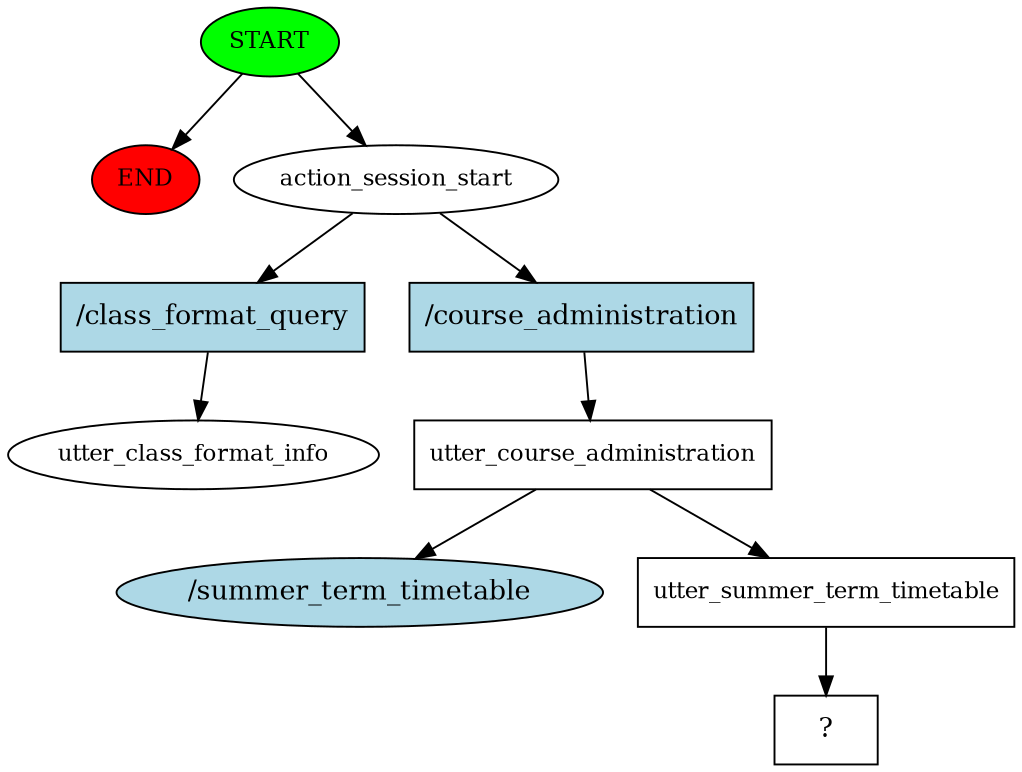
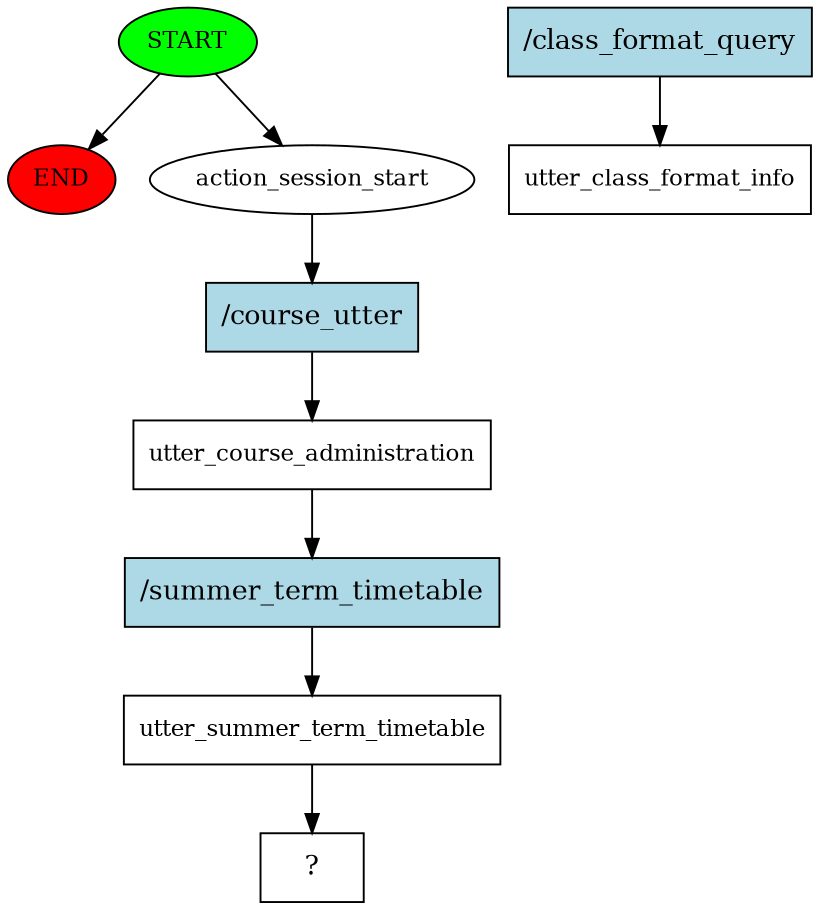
edge "action_session_start" -> "/class_format_query": removed
node "/course_administration": label "/course_administration" -> "/course_utter"
node "utter_class_format_info": shape ellipse -> box
edge "utter_course_administration" -> "utter_summer_term_timetable": now "/summer_term_timetable" -> "utter_summer_term_timetable"
node "/summer_term_timetable": shape ellipse -> box
